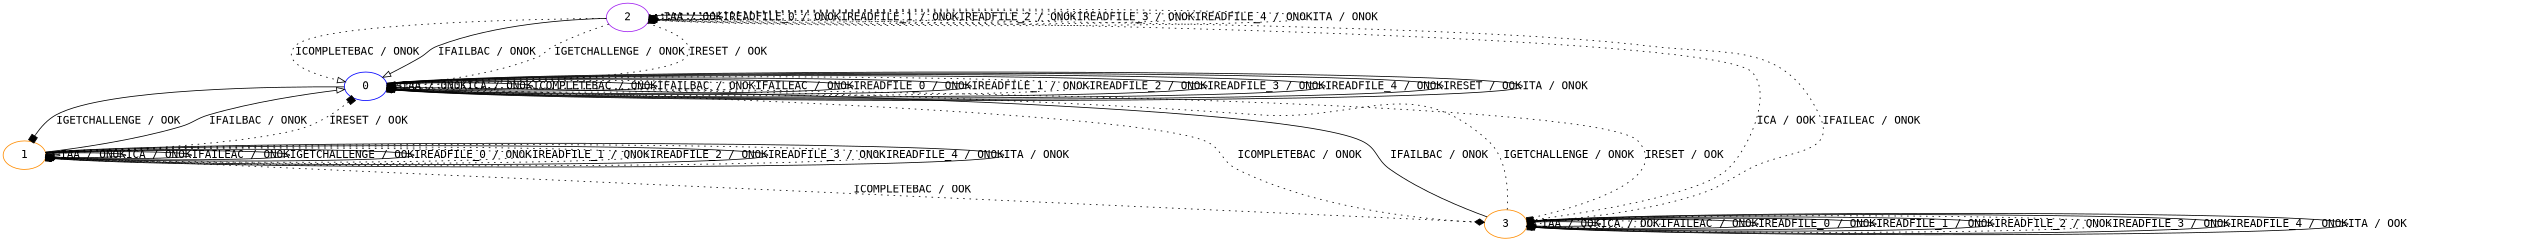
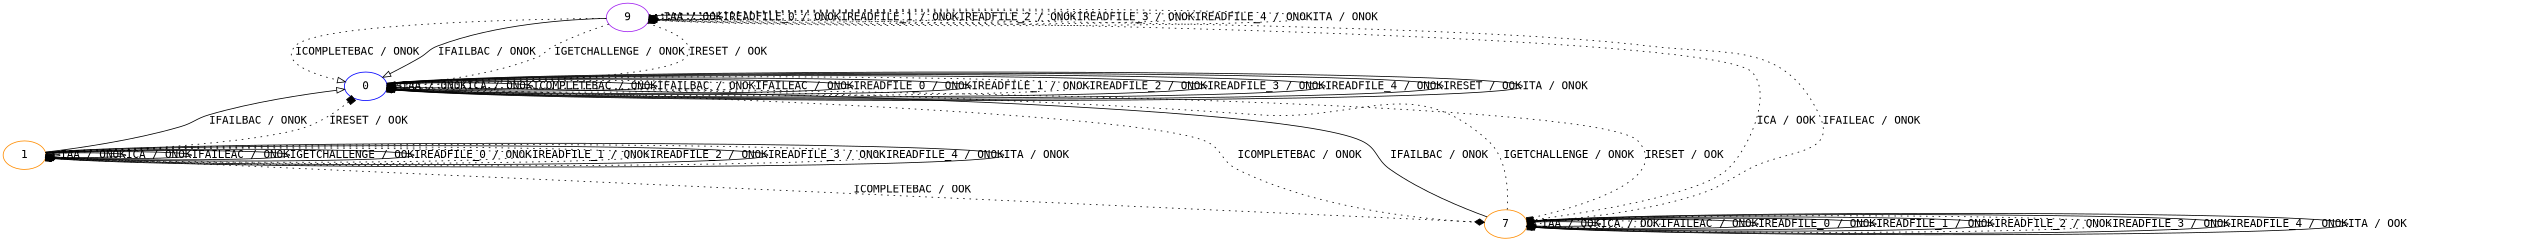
node "2": label "2" -> "9"
edge "0" -> "1": removed, label "IGETCHALLENGE / OOK"
node "3": label "3" -> "7"
